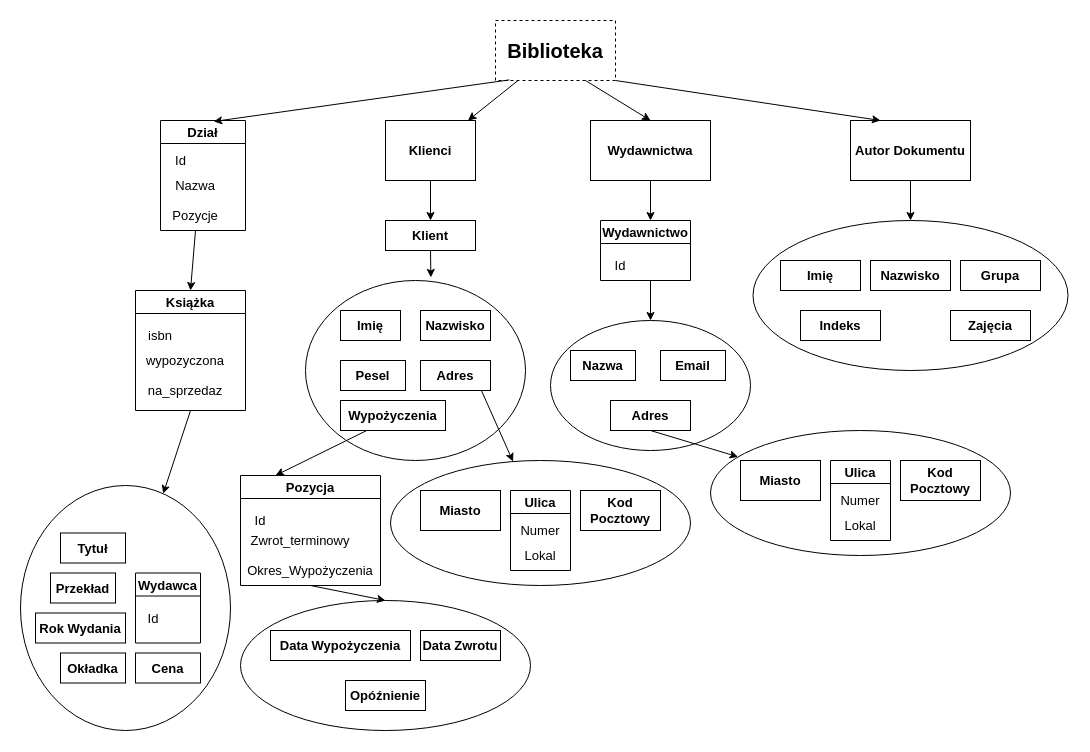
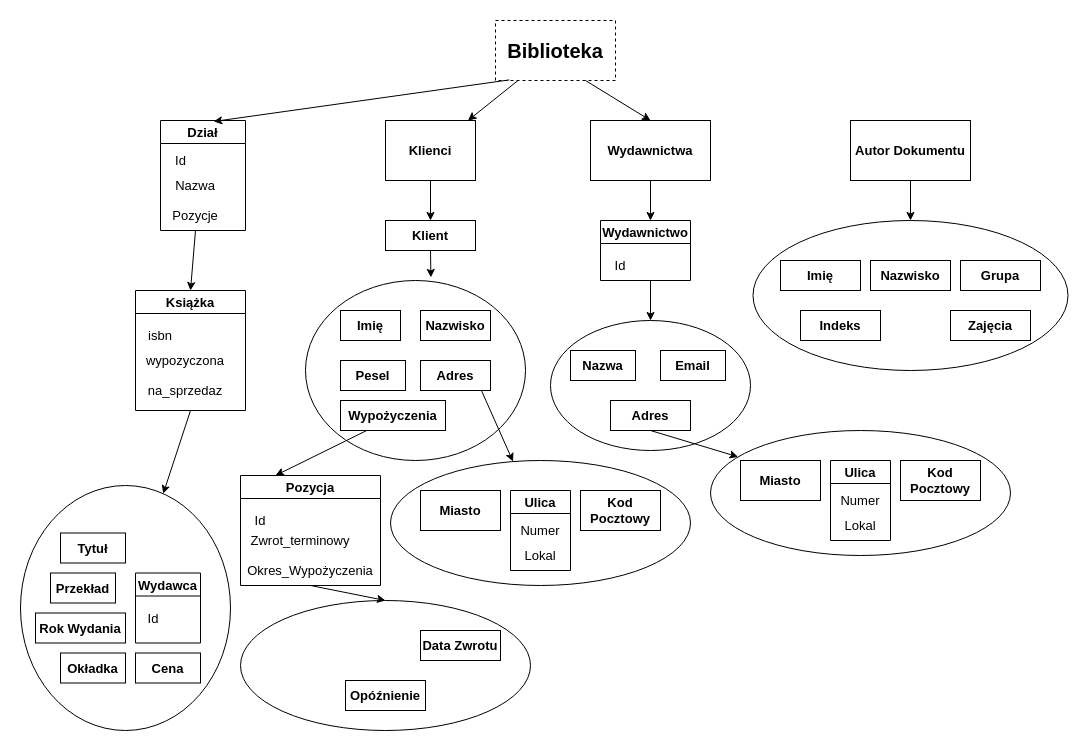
edge "Biblioteka" -> "Autor Dokumentu": removed
node "Data Wypożyczenia": removed
